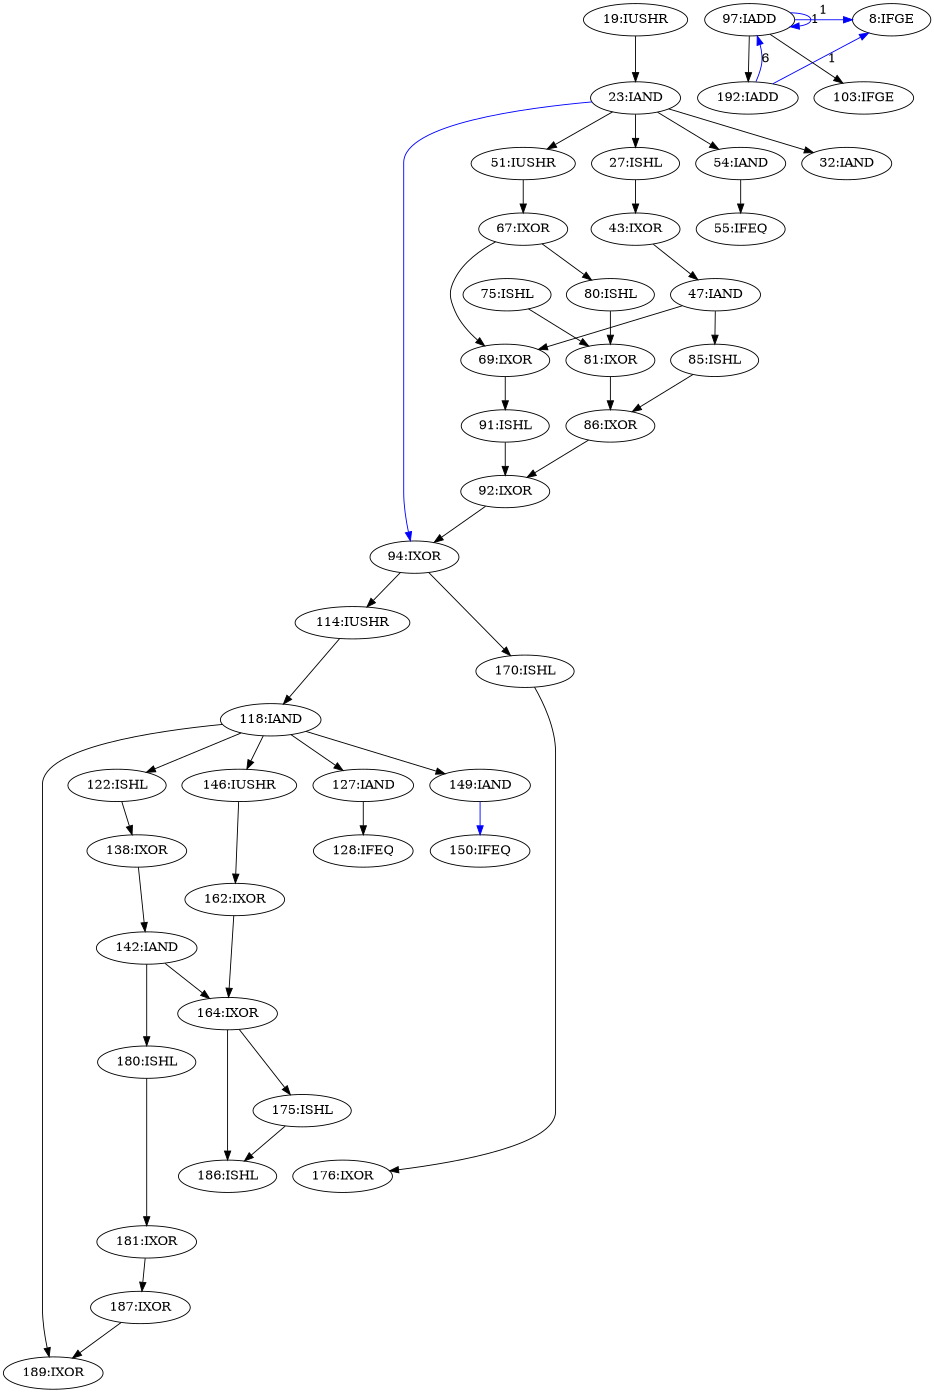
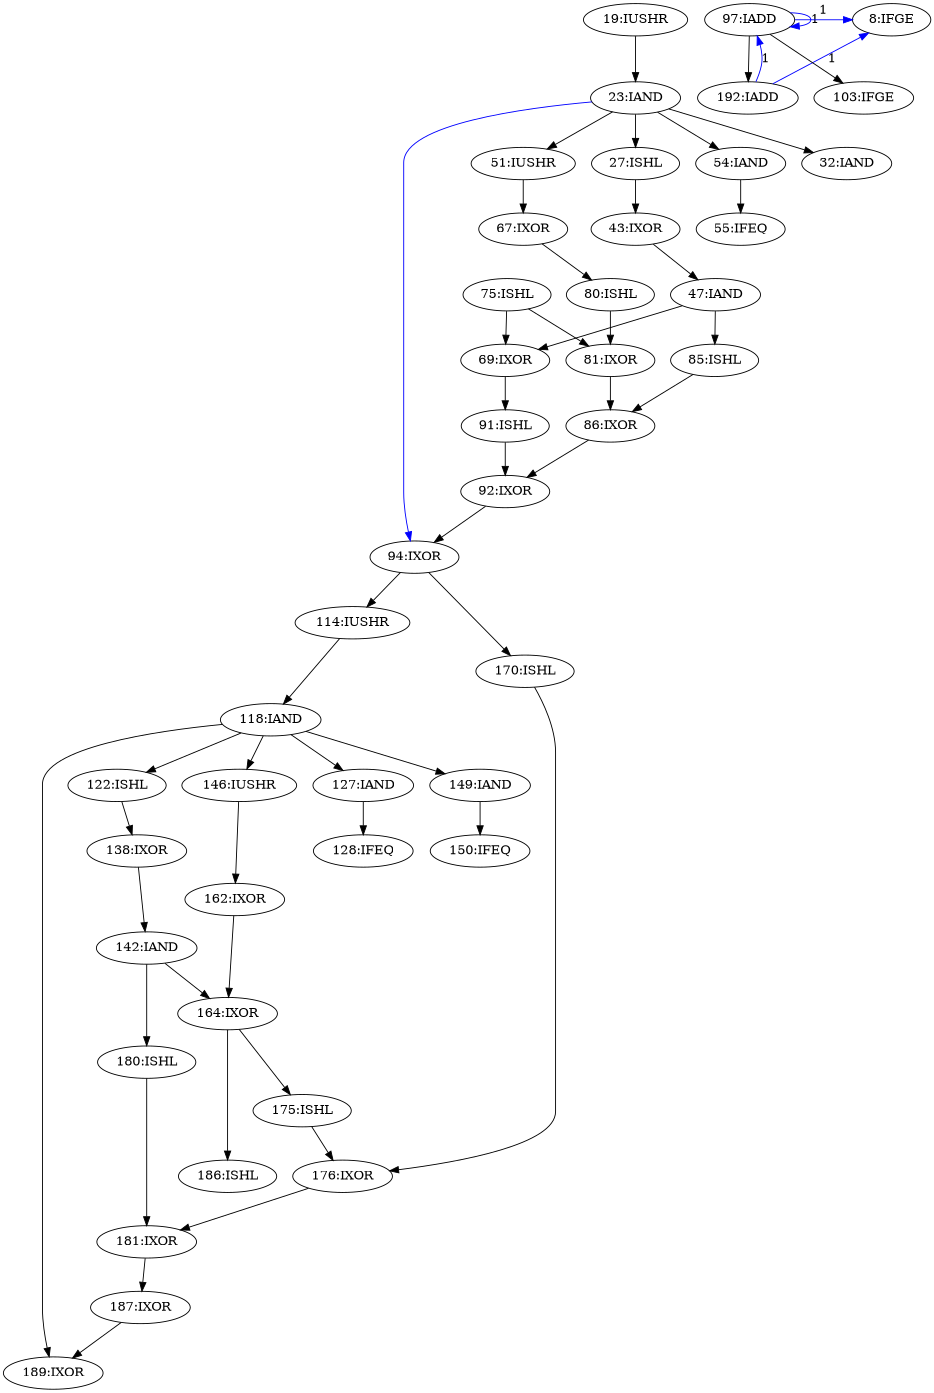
edge "192:IADD" -> "97:IADD": label "6" -> "1"
edge "67:IXOR" -> "69:IXOR": now "75:ISHL" -> "69:IXOR"
edge "149:IAND" -> "150:IFEQ": color blue -> black
edge "175:ISHL" -> "186:ISHL": now "175:ISHL" -> "176:IXOR"
edge "176:IXOR" -> "181:IXOR": added
